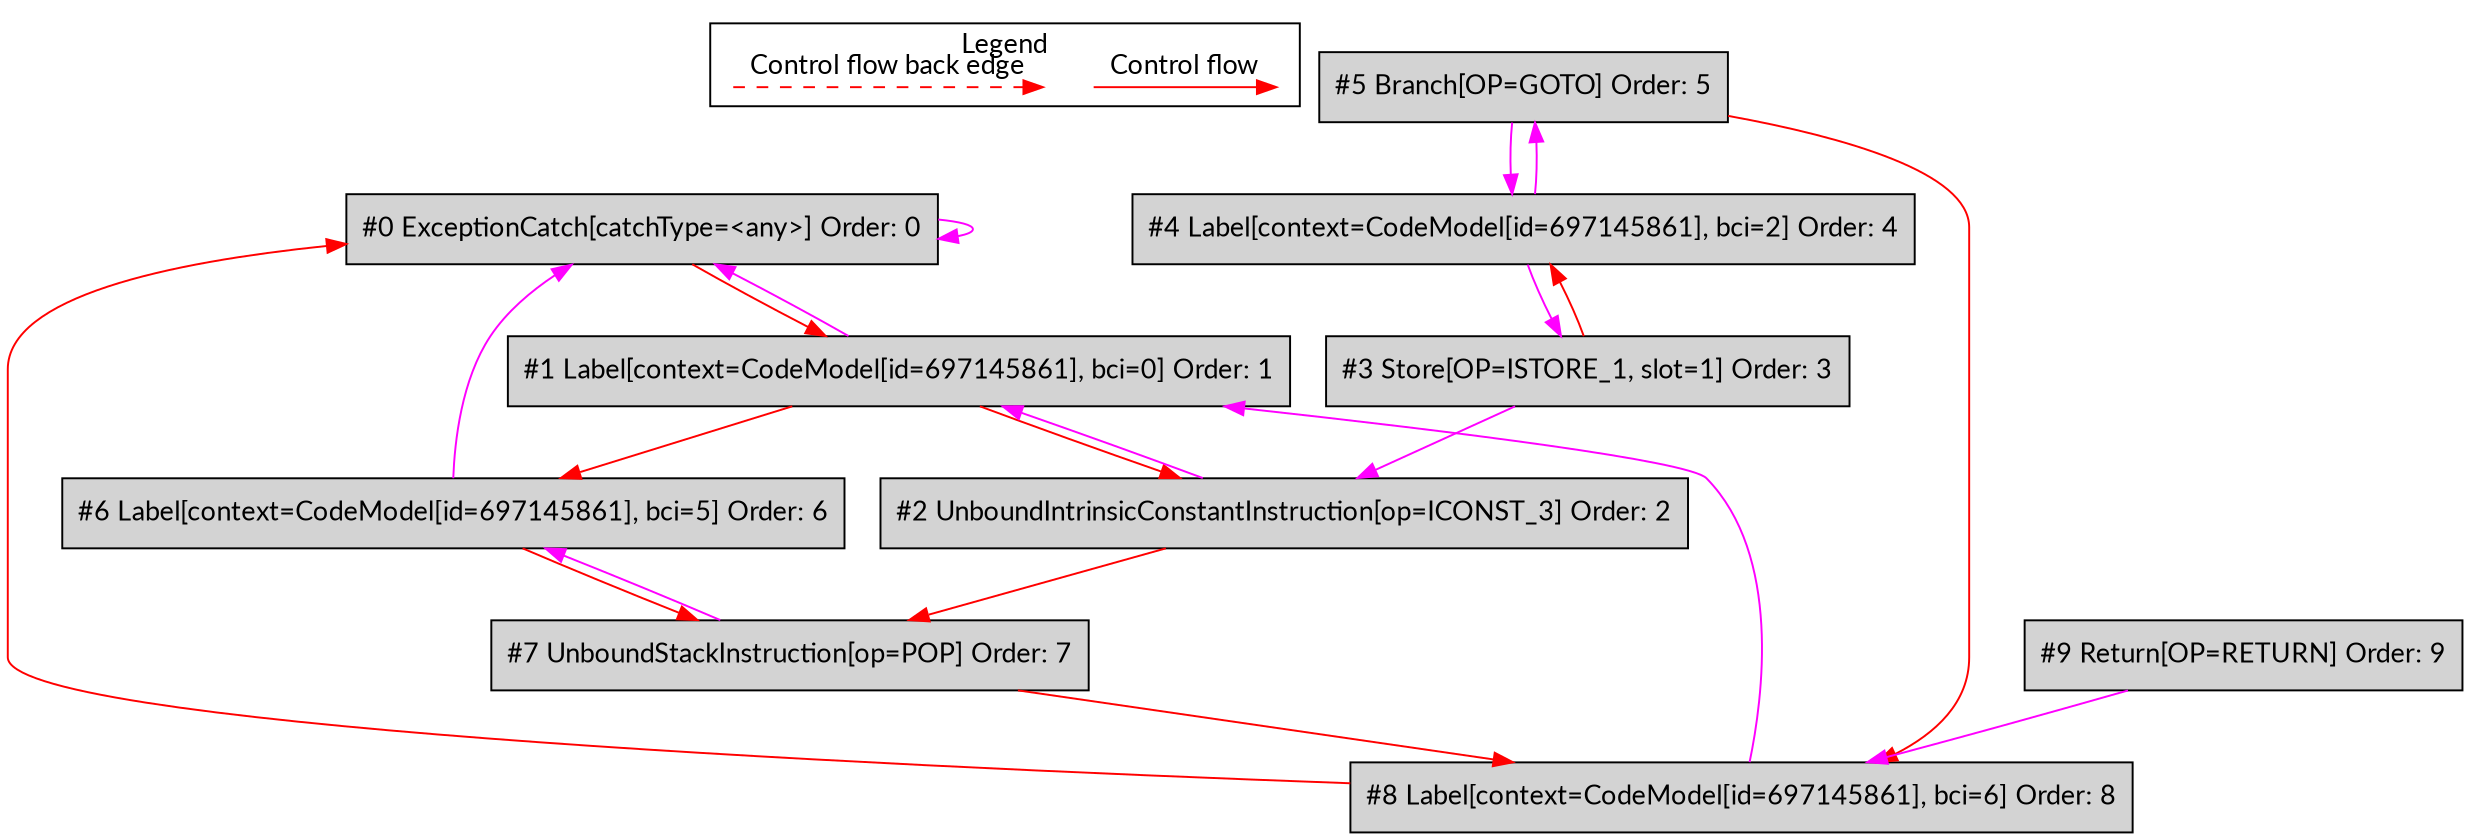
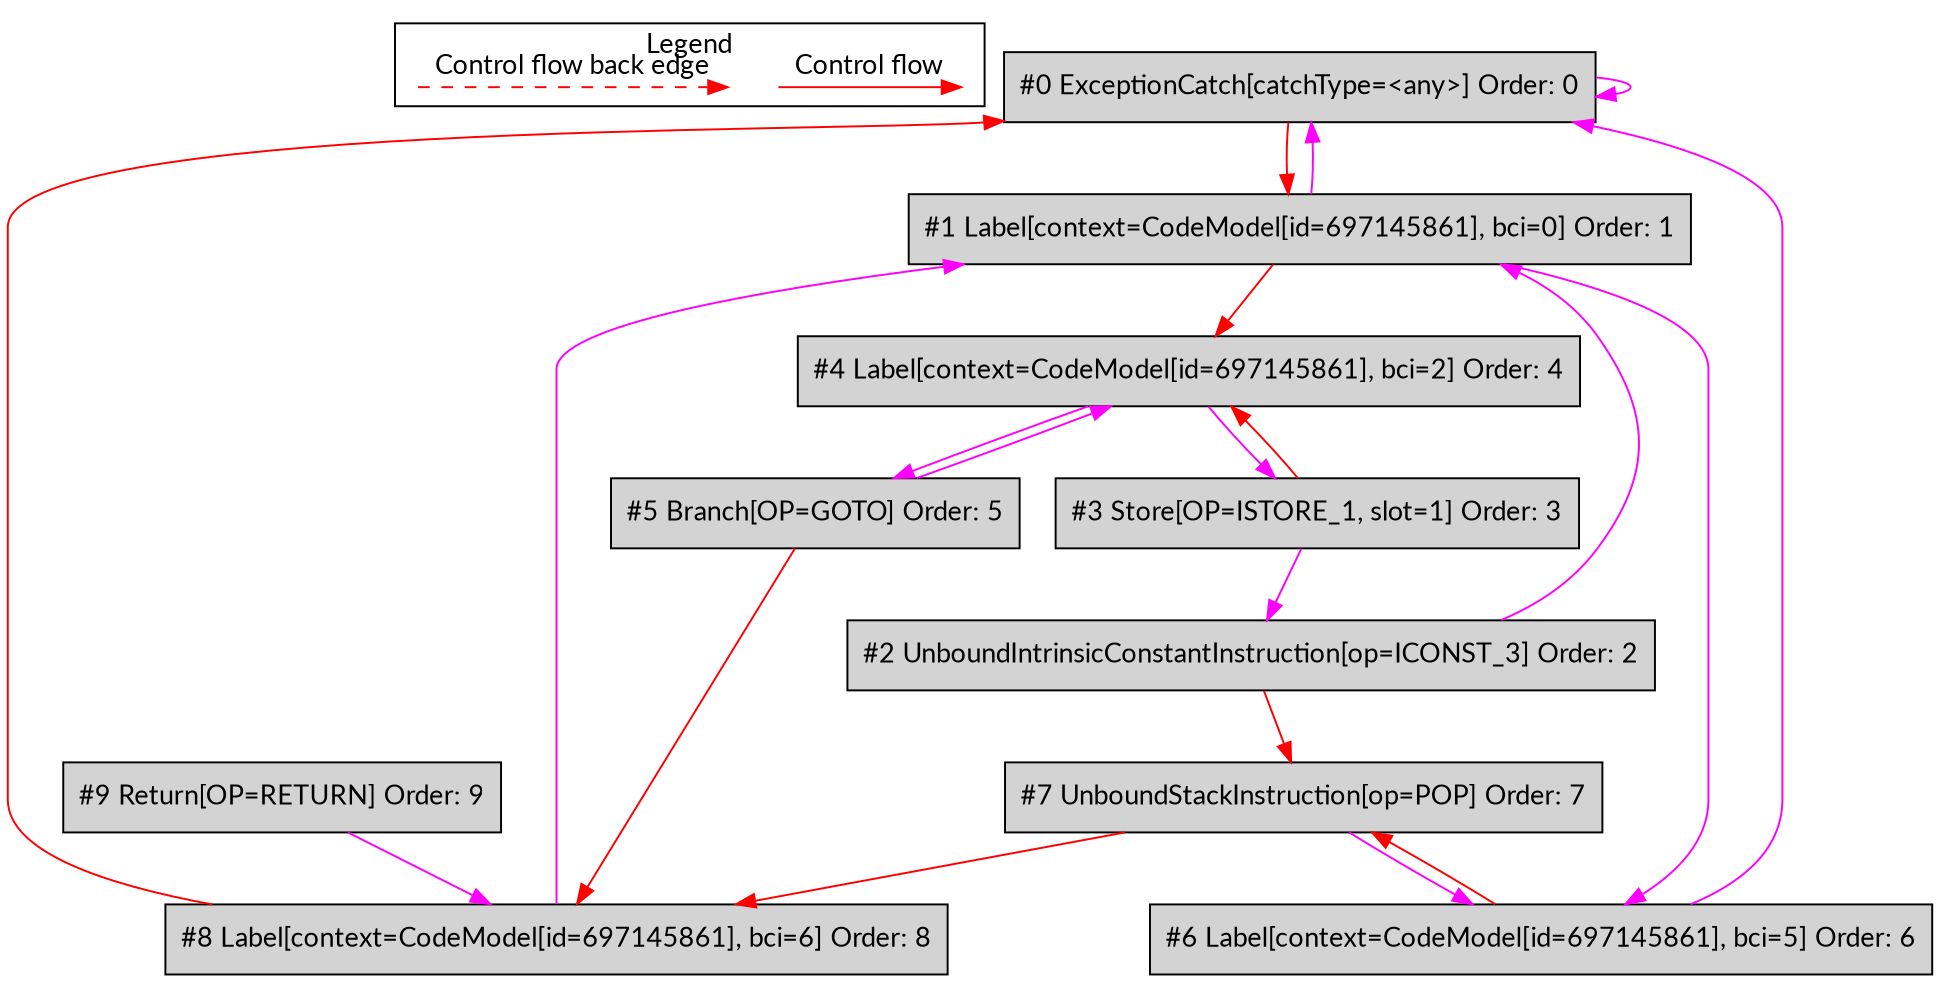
edge "#1 Label[context=CodeModel[id=697145861], bci=0] Order: 1" -> "#6 Label[context=CodeModel[id=697145861], bci=5] Order: 6": color red -> fuchsia
edge "#1 Label[context=CodeModel[id=697145861], bci=0] Order: 1" -> "#2 UnboundIntrinsicConstantInstruction[op=ICONST_3] Order: 2": now "#1 Label[context=CodeModel[id=697145861], bci=0] Order: 1" -> "#4 Label[context=CodeModel[id=697145861], bci=2] Order: 4"
